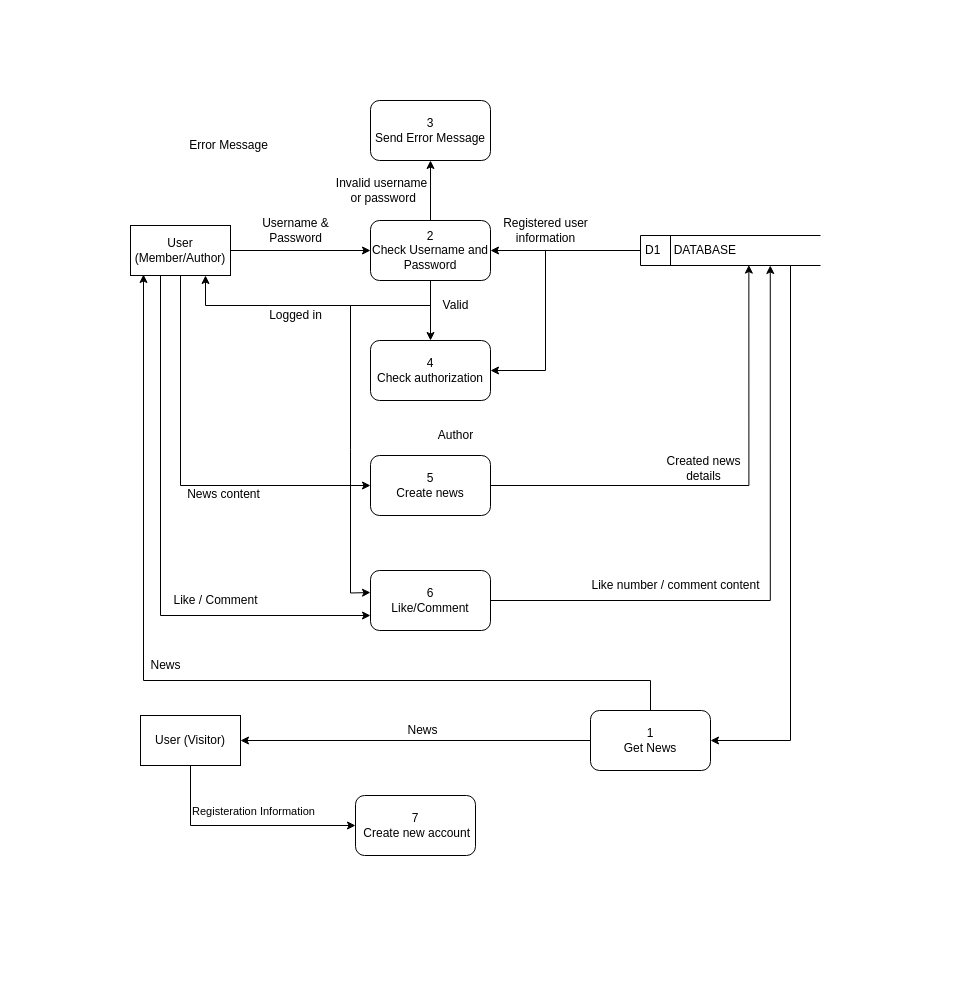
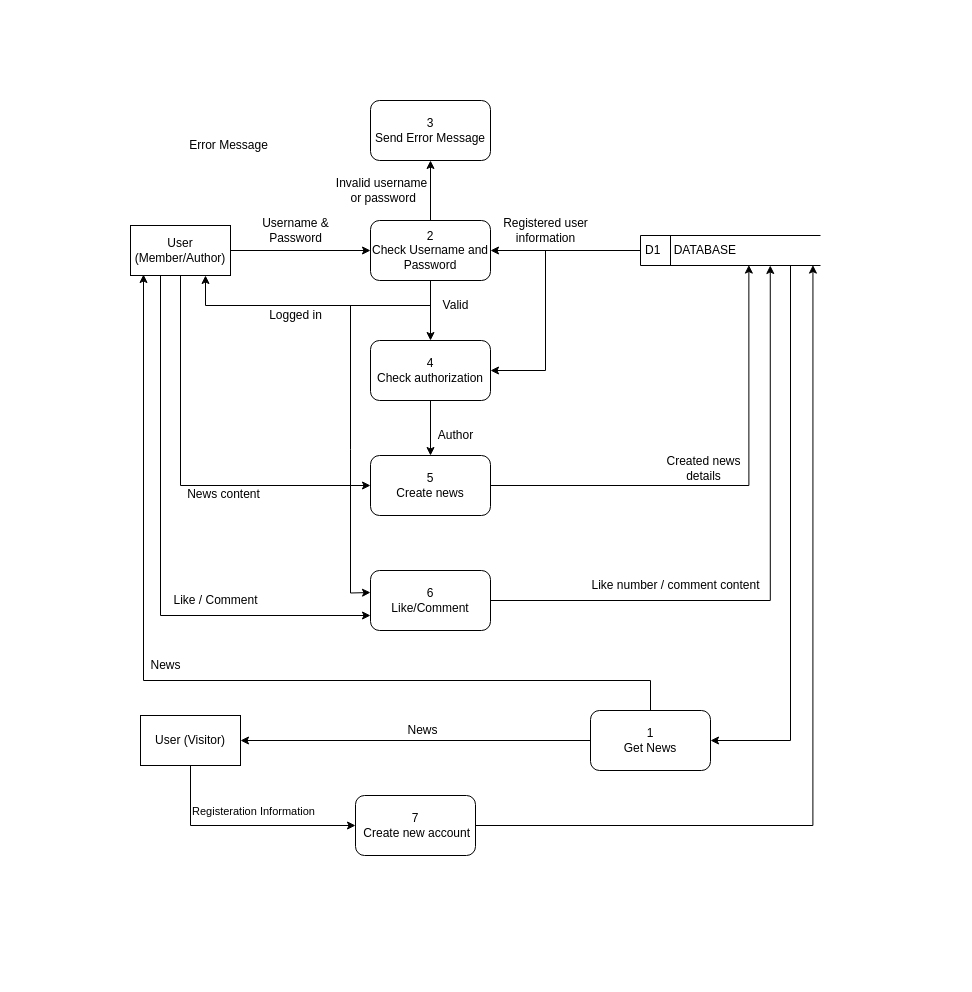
edge "4 Check authorization" -> "5 Create news": added
edge "7 Create new account" -> "D1 DATABASE": added
